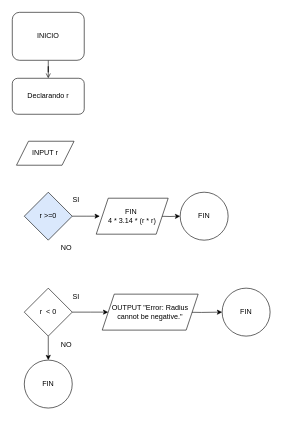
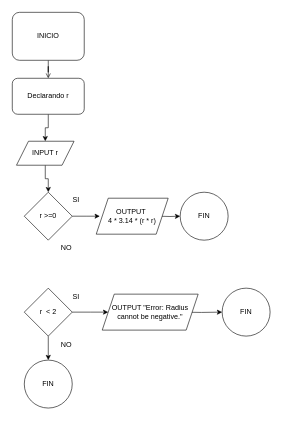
edge "Declarando r" -> "INPUT r": added
edge "INPUT r" -> "r >=0": added
node "r >=0": fillcolor #dae8fc -> #ffffff
node "FIN 4 * 3.14 * (r * r)": label "FIN 4 * 3.14 * (r * r)" -> "OUTPUT 4 * 3.14 * (r * r)"
node "r < 0": label "r < 0" -> "r < 2"
